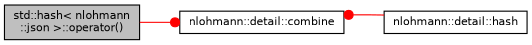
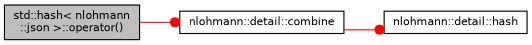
edge "nlohmann::detail::hash" -> "nlohmann::detail::combine": reversed
